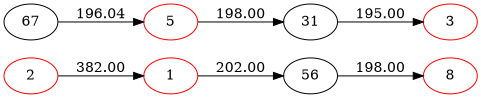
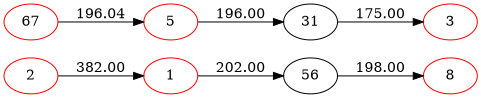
edge "5" -> "31": label "198.00" -> "196.00"
edge "31" -> "3": label "195.00" -> "175.00"
node "67": color black -> red
